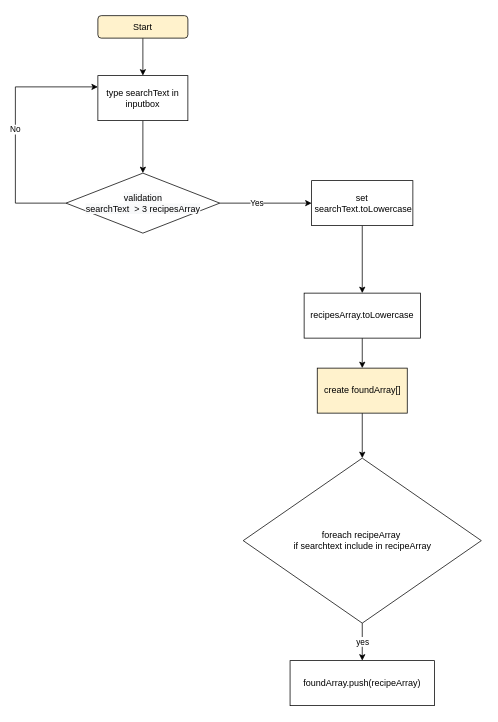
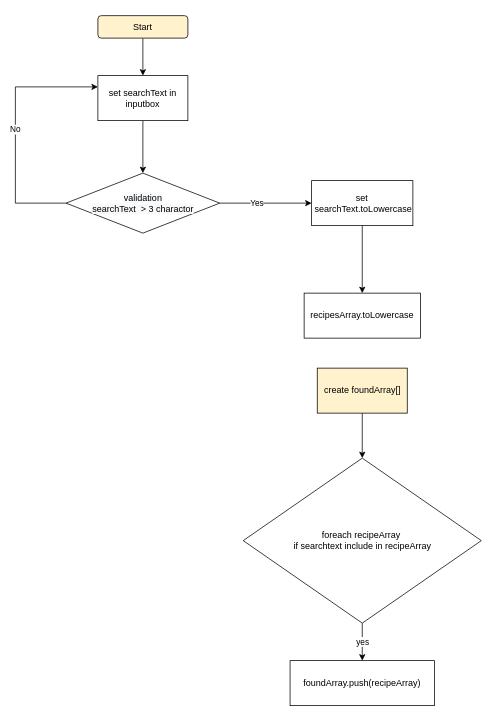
node "type searchText in inputbox": label "type searchText in inputbox" -> "set searchText in inputbox"
node "validationsearchText > 3 recipesArray": label "validationsearchText > 3 recipesArray" -> "validationsearchText > 3 charactor"
edge "recipesArray.toLowercase" -> "create foundArray[]": removed
